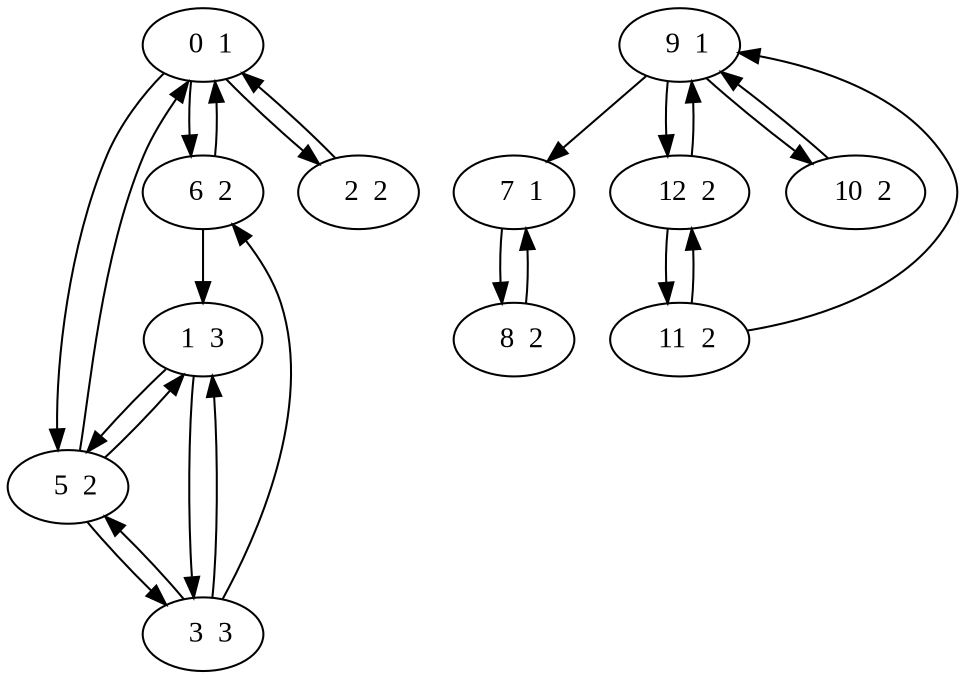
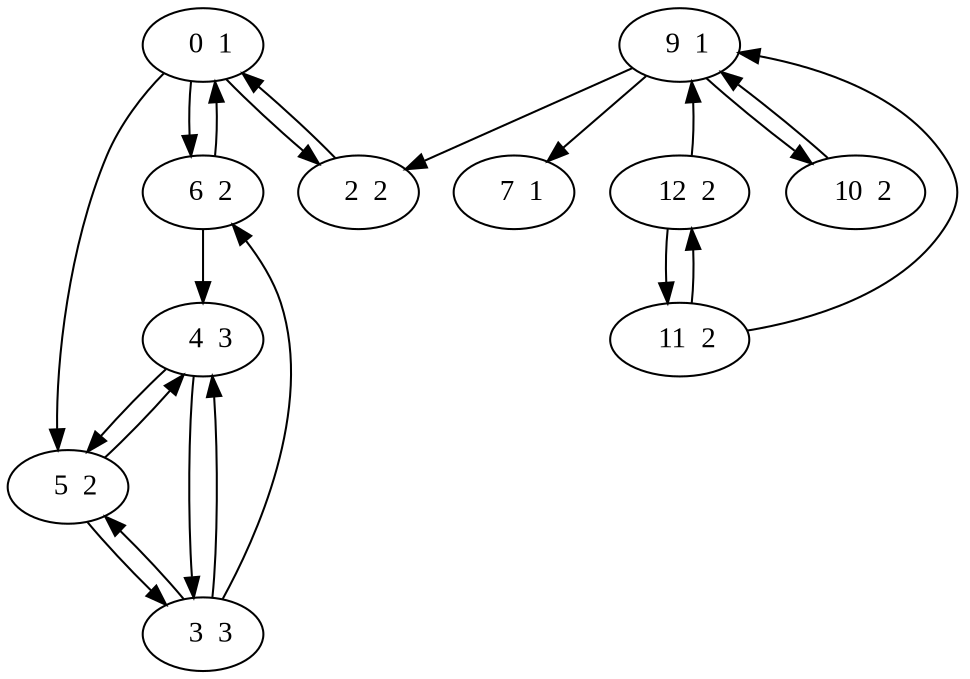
edge "9  1" -> "12  2": now "9  1" -> "2  2"
edge "5  2" -> "0  1": removed
node "1  3": label "1  3" -> "4  3"
node "8  2": removed
